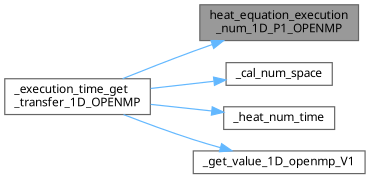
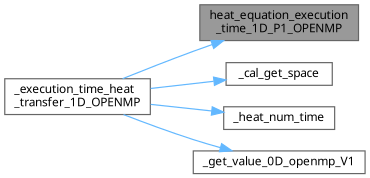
node "heat_equation_execution _num_1D_P1_OPENMP": label "heat_equation_execution _num_1D_P1_OPENMP" -> "heat_equation_execution _time_1D_P1_OPENMP"
node "_cal_num_space": label "_cal_num_space" -> "_cal_get_space"
node "_execution_time_get _transfer_1D_OPENMP": label "_execution_time_get _transfer_1D_OPENMP" -> "_execution_time_heat _transfer_1D_OPENMP"
node "_get_value_1D_openmp_V1": label "_get_value_1D_openmp_V1" -> "_get_value_0D_openmp_V1"
